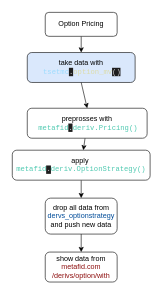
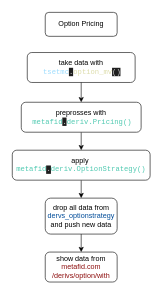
edge "Option Pricing" -> "take data with tsetmc.option_mv()": removed
node "take data with tsetmc.option_mv()": fillcolor #dae8fc -> #ffffff
node "preprosses with metafid.deriv.Pricing()": moved (87, 123) -> (81, 117)
